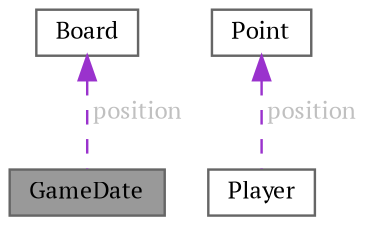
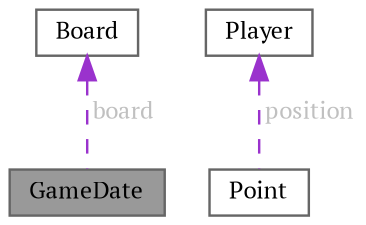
edge "GameDate" -> "Board": label " position" -> " board"
edge "Player" -> "Point": reversed
